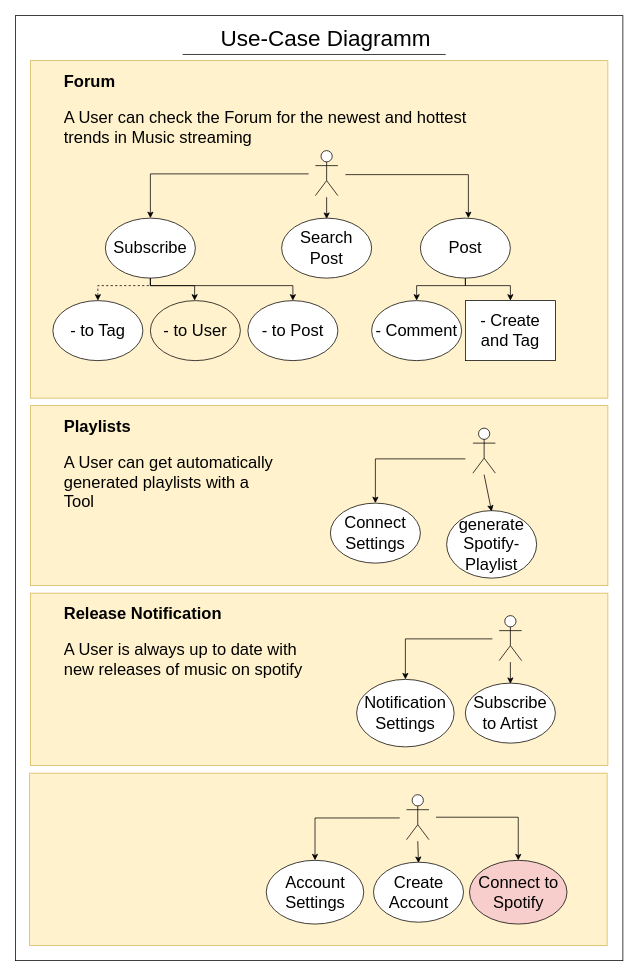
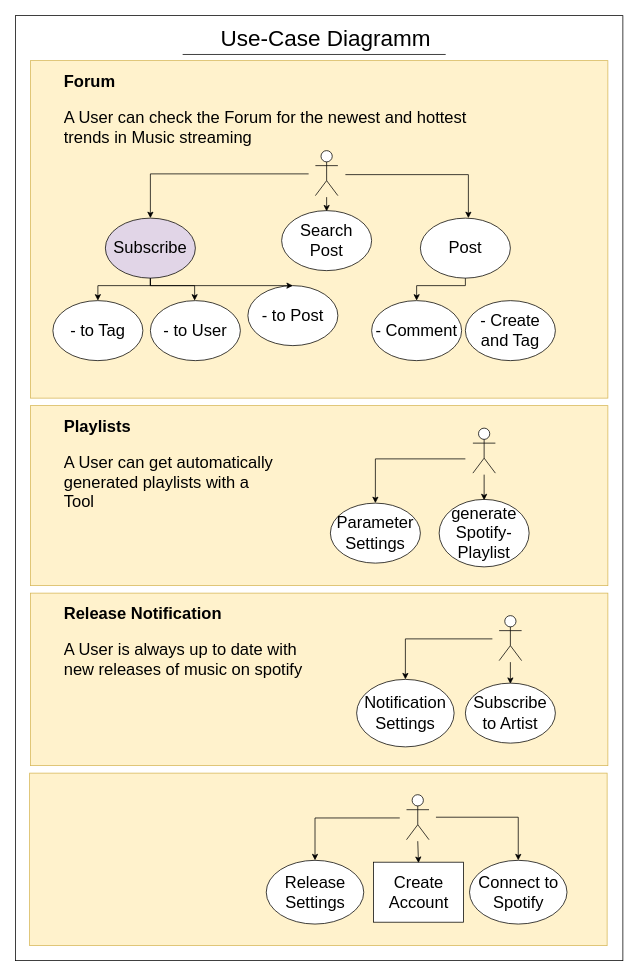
node "Subscribe": fillcolor #ffffff -> #e1d5e7
node "Search Post": moved (327, 248) -> (327, 240)
edge "Subscribe" -> "- to Tag": style dashed -> solid
edge "Post" -> "- Create and Tag": removed
node "- to User": fillcolor #fff2cc -> #ffffff
node "- to Post": moved (293, 330) -> (293, 315)
node "- Create and Tag": shape rectangle -> ellipse
node "Connect Settings": label "Connect Settings" -> "Parameter Settings"
node "generate Spotify-Playlist": moved (492, 544) -> (484, 533)
node "Account Settings": label "Account Settings" -> "Release Settings"
node "Create Account": shape ellipse -> rectangle
node "Connect to Spotify": fillcolor #f8cecc -> #ffffff
